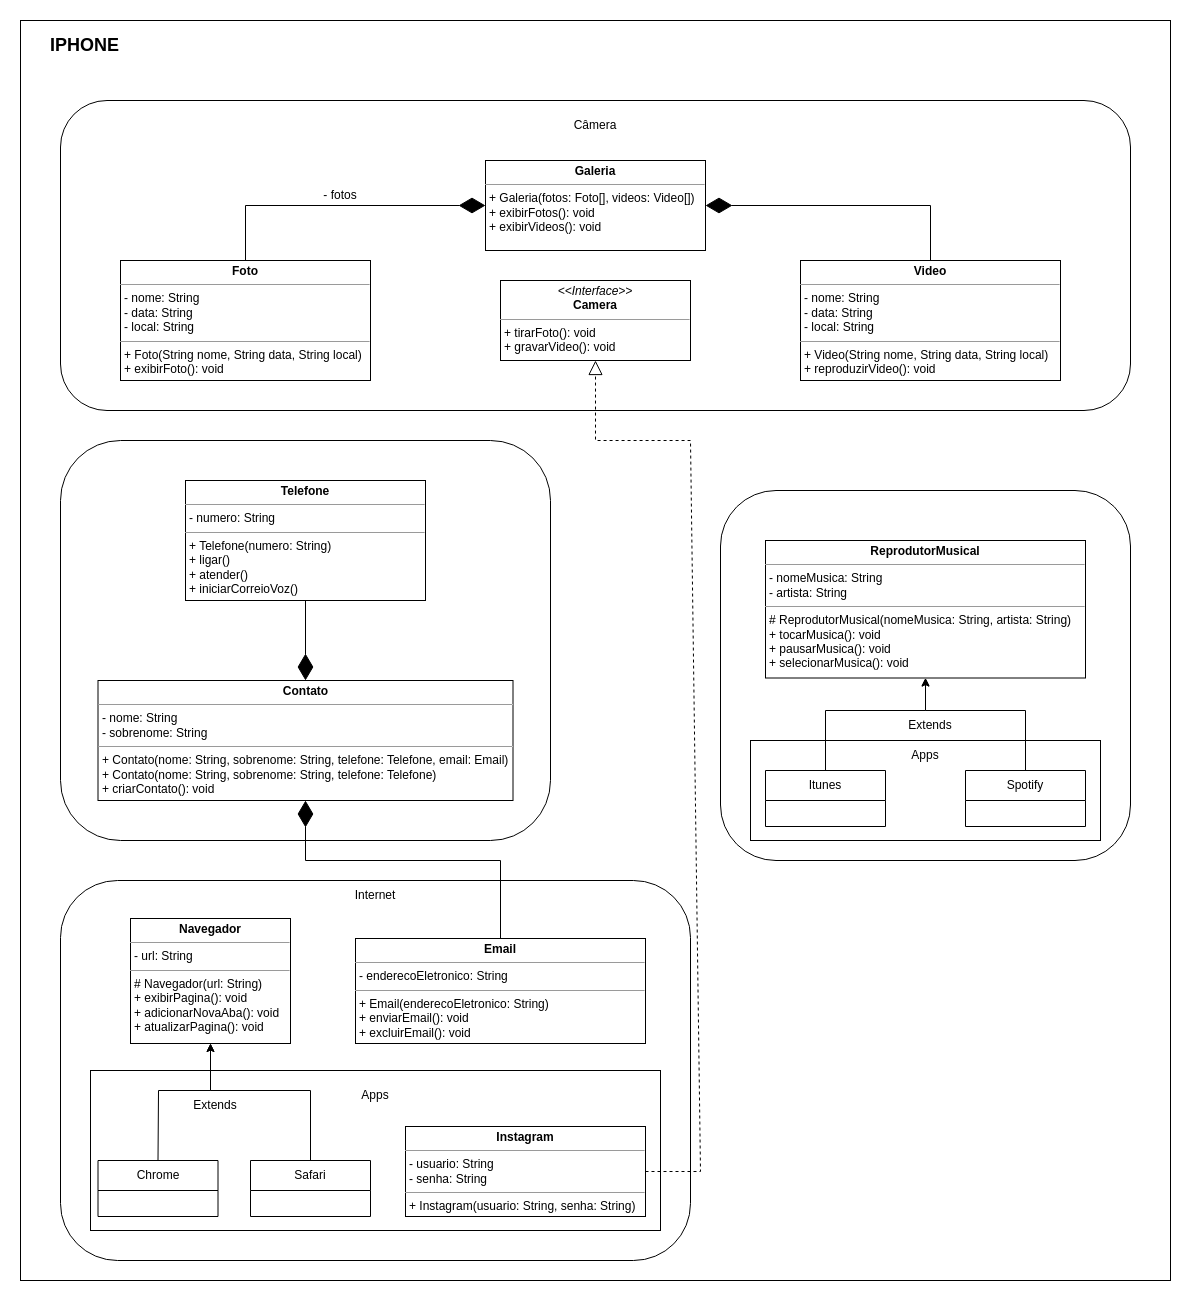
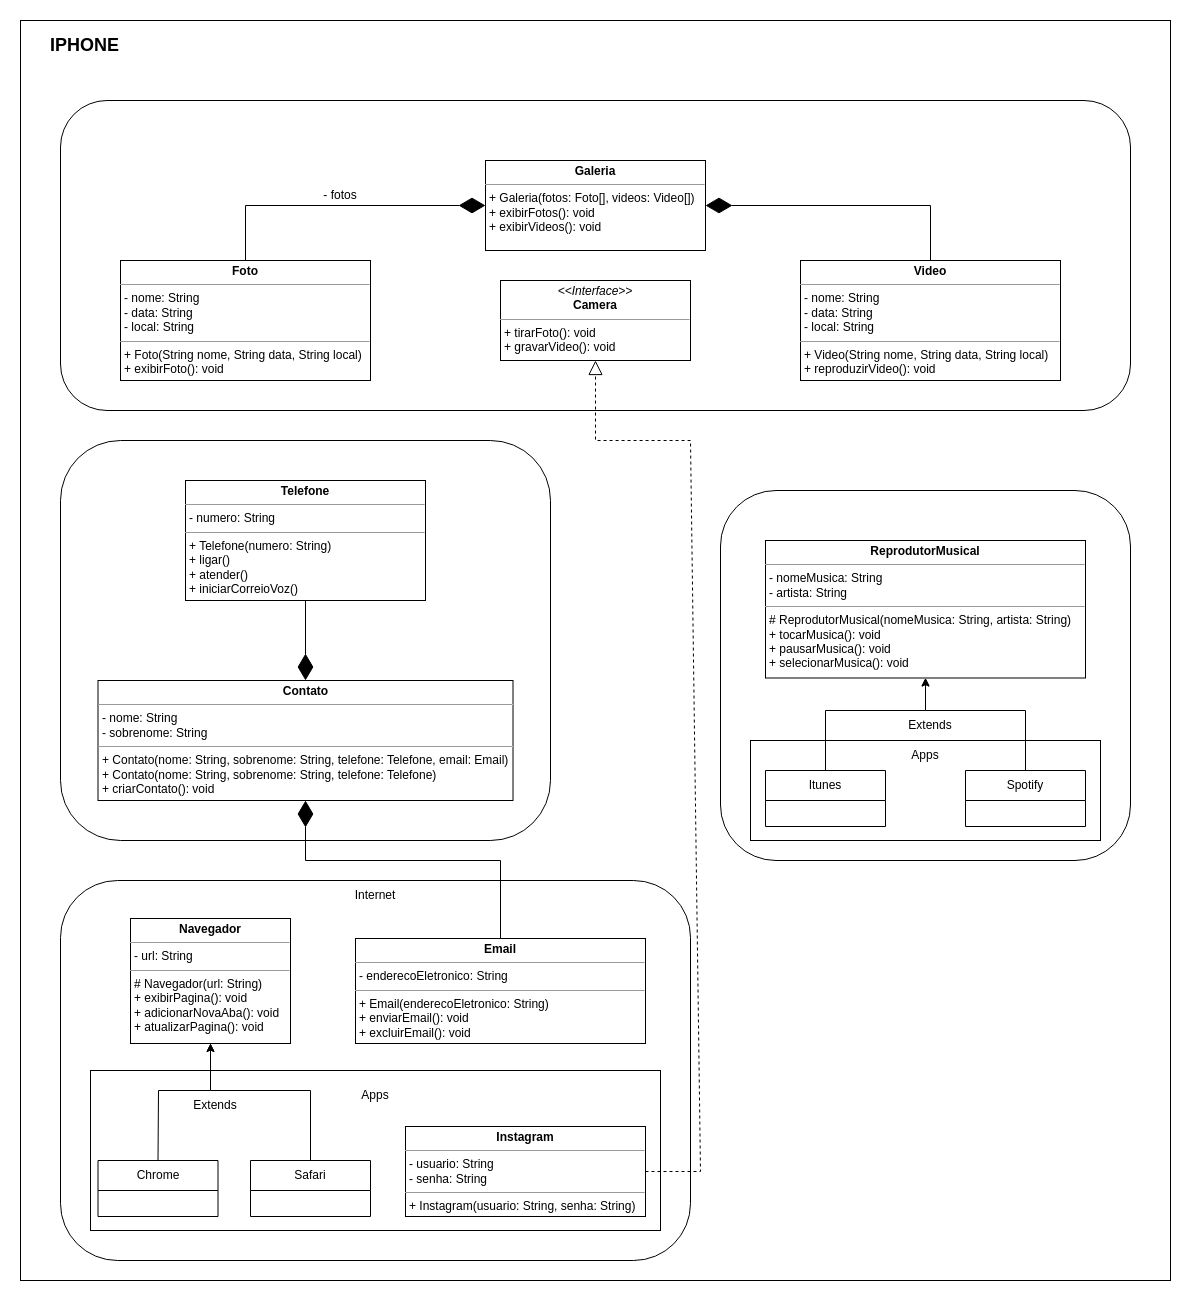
node "Câmera": removed
